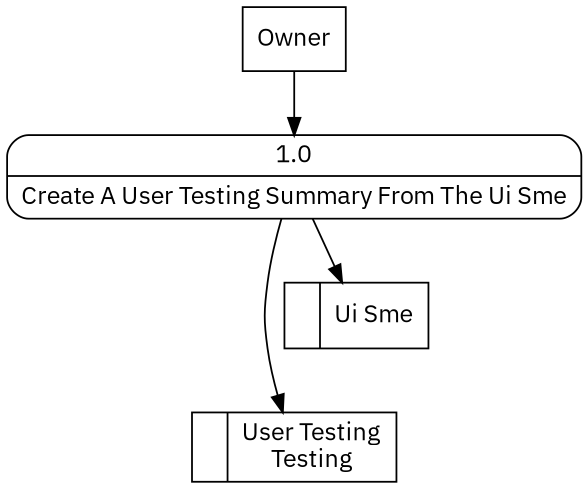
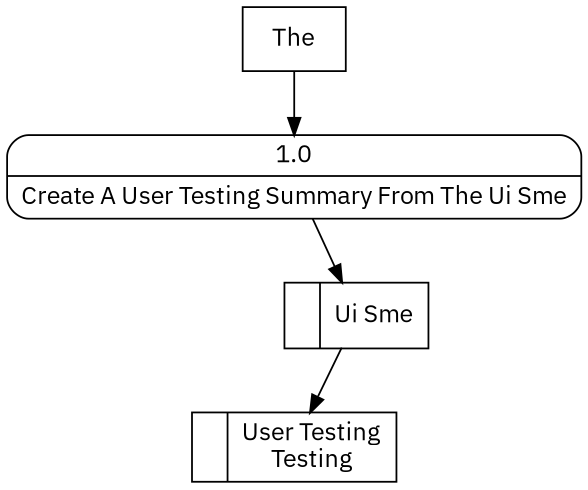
node "Owner": label "Owner" -> "The"
edge "1.0" -> "User Testing": now "Ui Sme" -> "User Testing"
